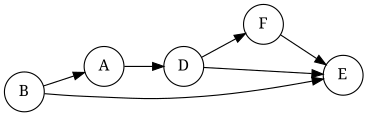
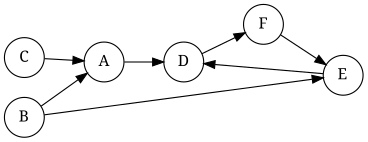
node "C": added
edge "D" -> "E": reversed
